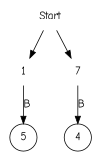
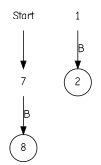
edge "Start" -> "1": removed
node "5": label "5" -> "2"
node "4": label "4" -> "8"
